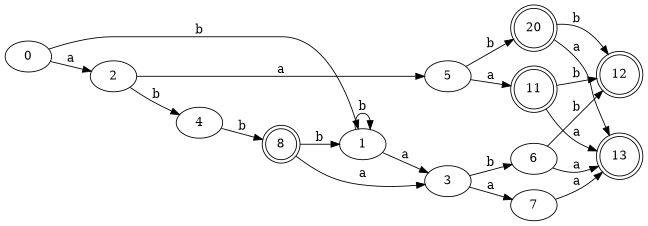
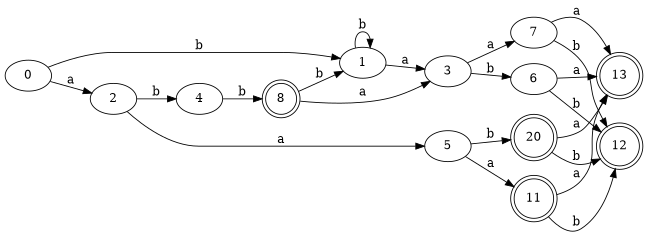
edge "7" -> "12": added, label "b"
